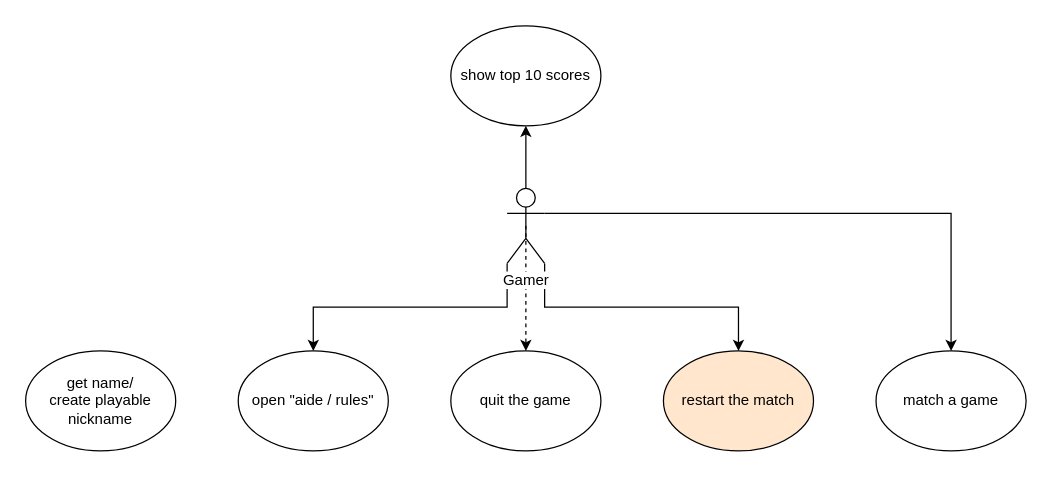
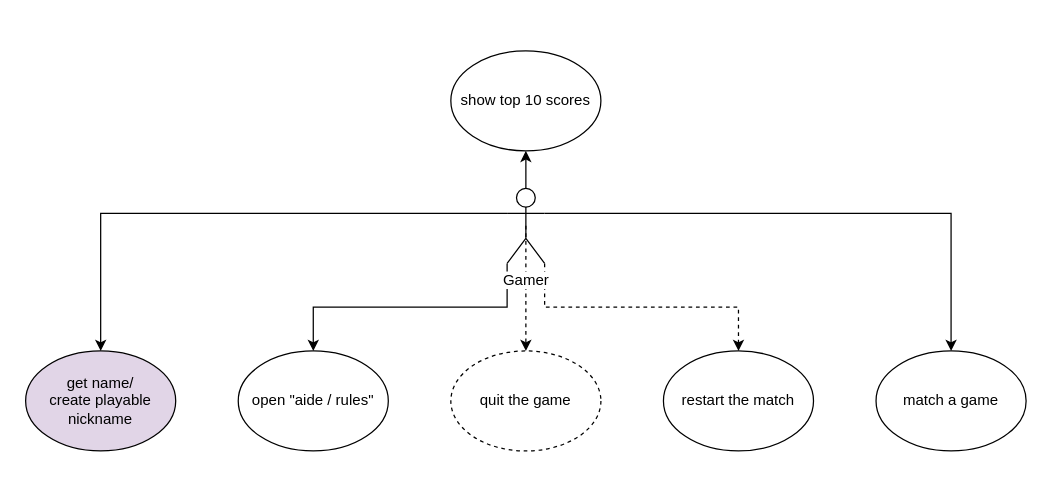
node "show top 10 scores": moved (526, 76) -> (526, 101)
edge "Gamer" -> "get name/ create playable nickname": added
edge "Gamer" -> "restart the match": style solid -> dashed
node "get name/ create playable nickname": fillcolor #ffffff -> #e1d5e7
node "quit the game": style solid -> dashed
node "restart the match": fillcolor #ffe6cc -> #ffffff
